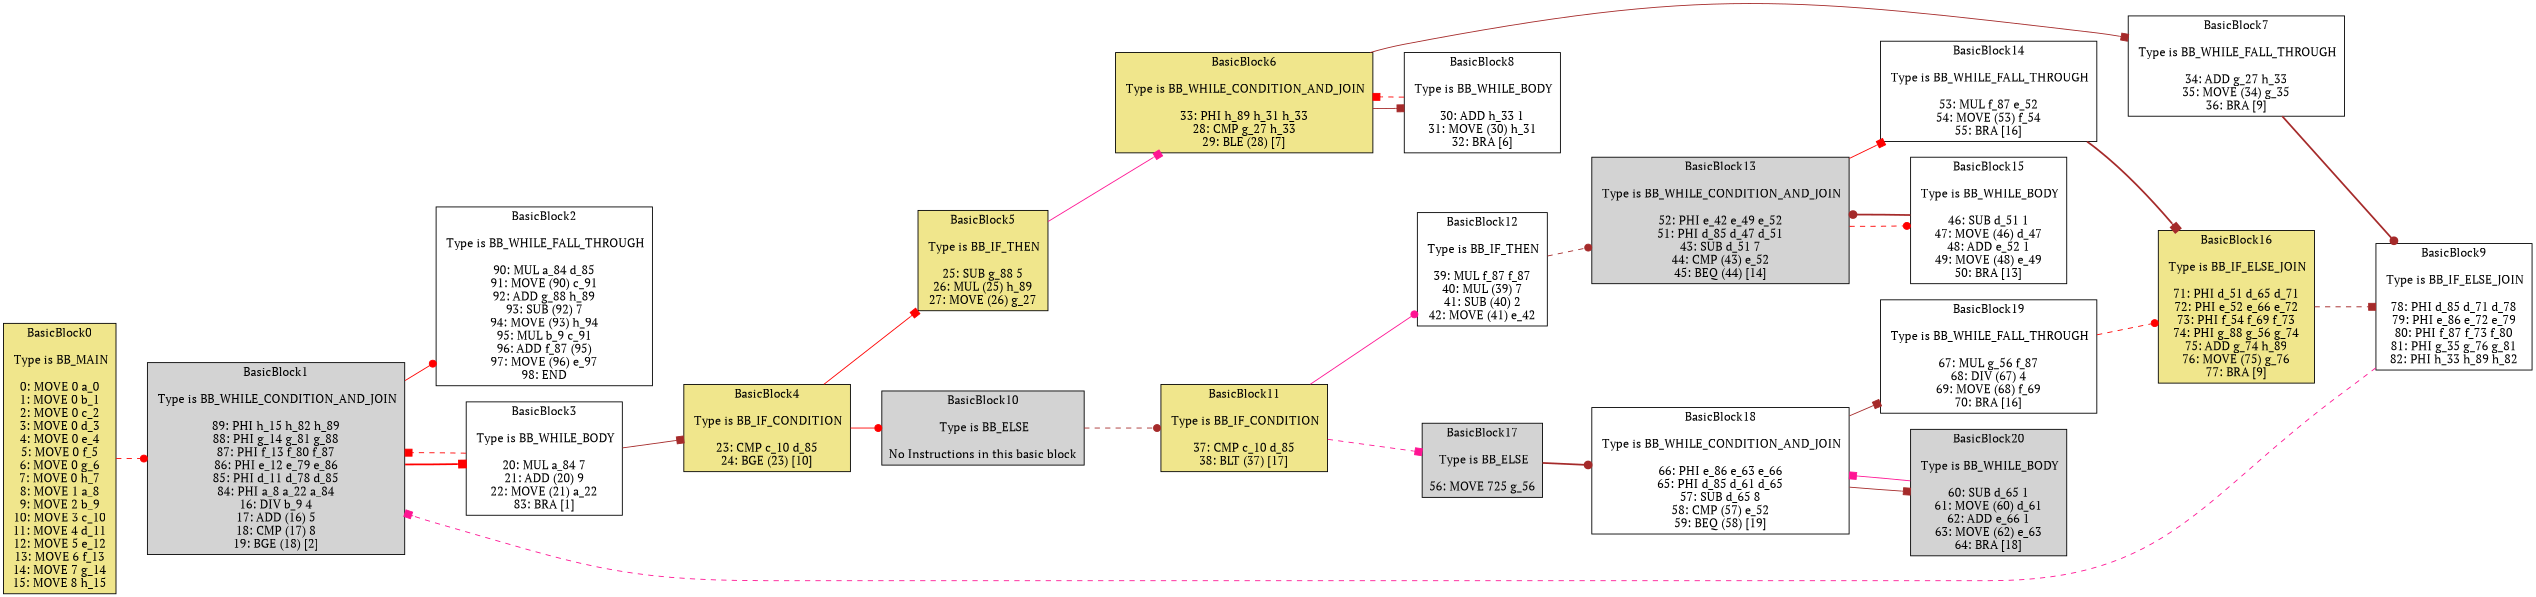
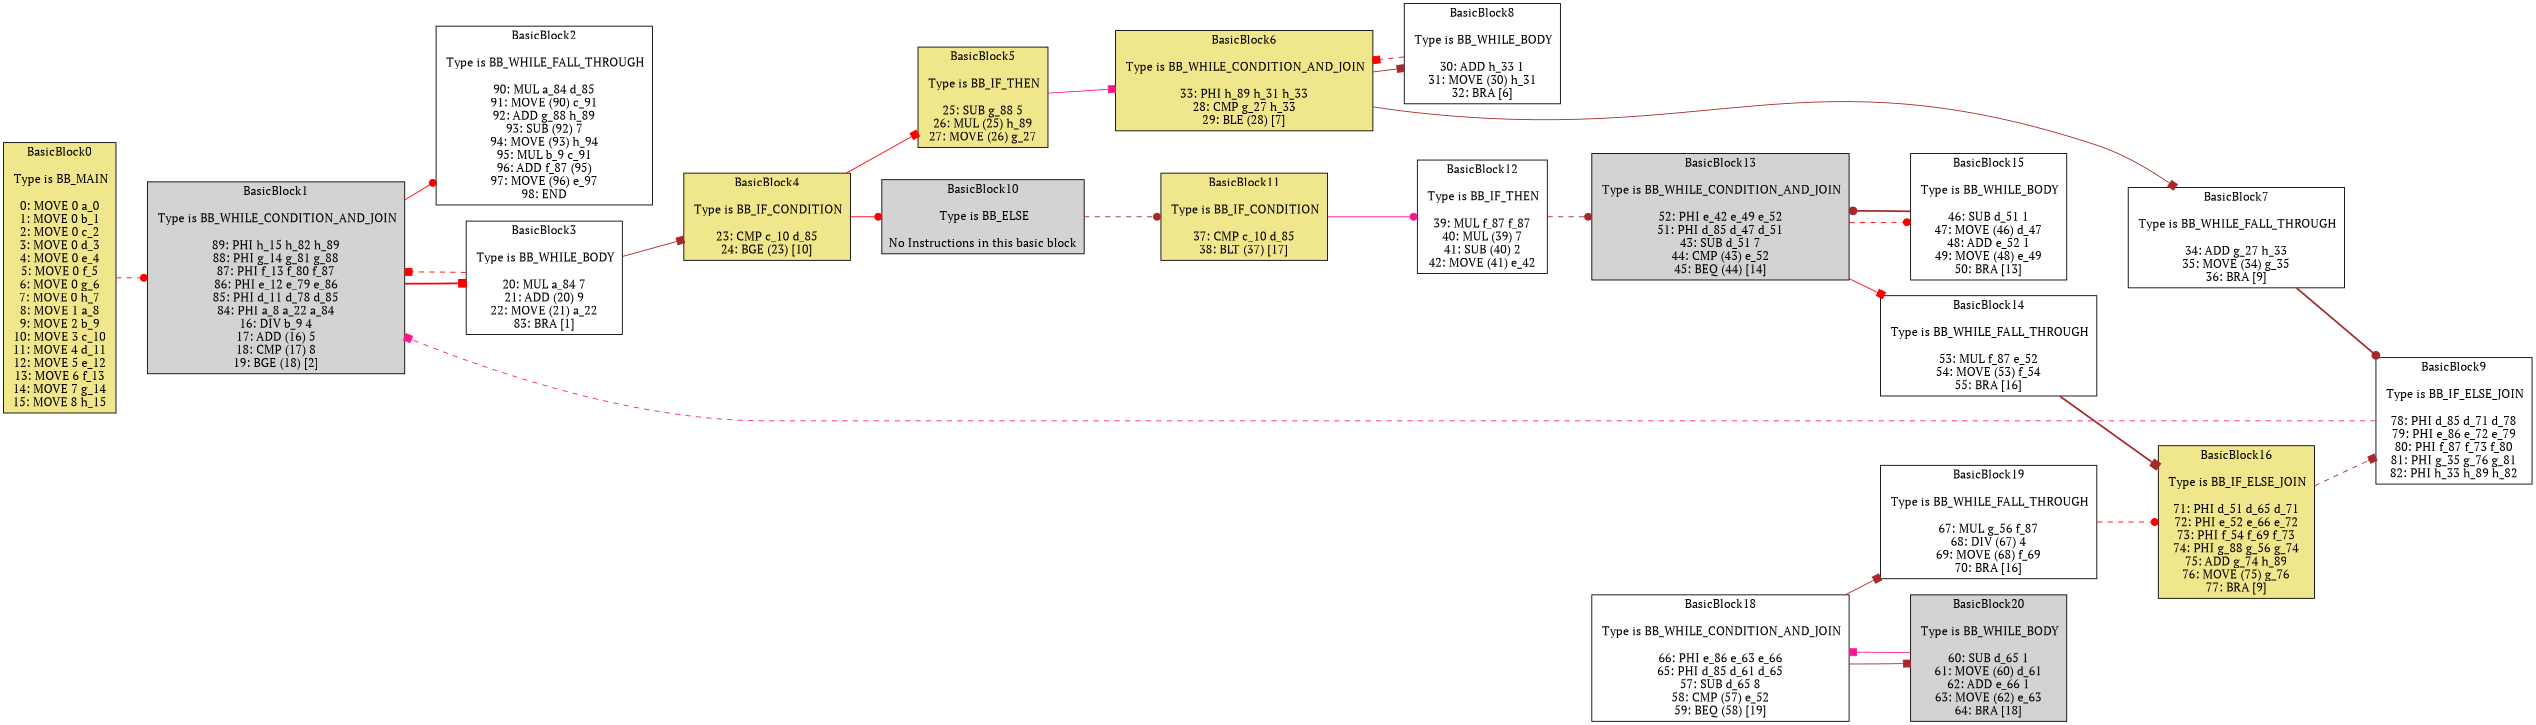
node "BasicBlock17 Type is BB_ELSE 56: MOVE 725 g_56": removed
